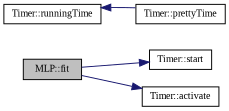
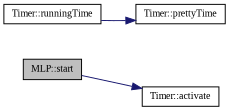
edge "Timer::prettyTime" -> "Timer::runningTime": reversed
node "Timer::start": removed
node "MLP::fit": label "MLP::fit" -> "MLP::start"
